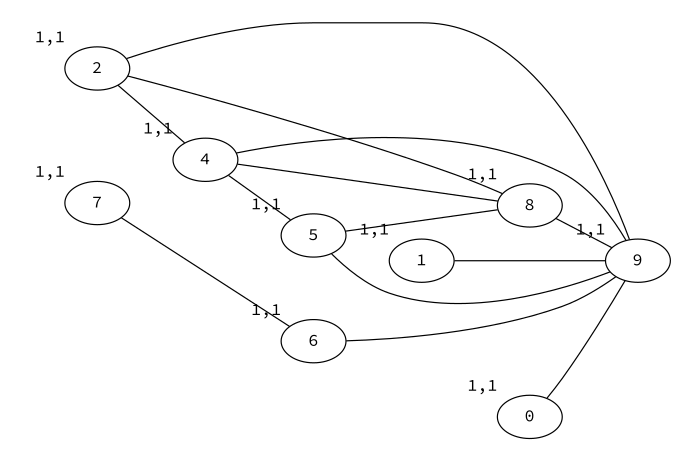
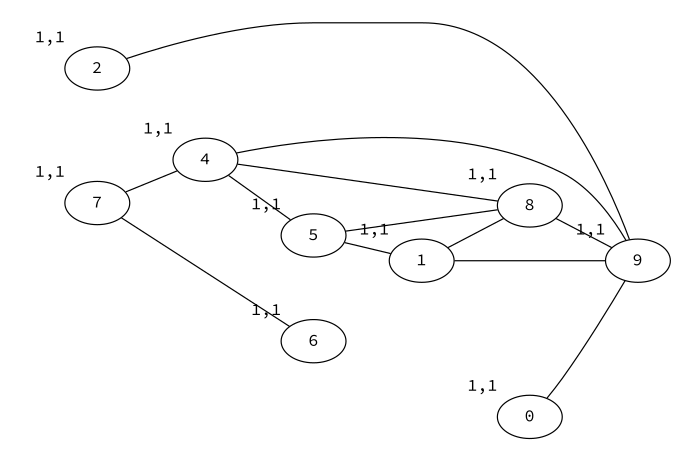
edge "2 1,1" -- "4 1,1": now "7 1,1" -- "4 1,1"
edge "2 1,1" -- "8 1,1": now "1 1,1" -- "8 1,1"
edge "5 1,1" -- "9 1,1": now "5 1,1" -- "1 1,1"
edge "9 1,1" -- "6 1,1": removed
